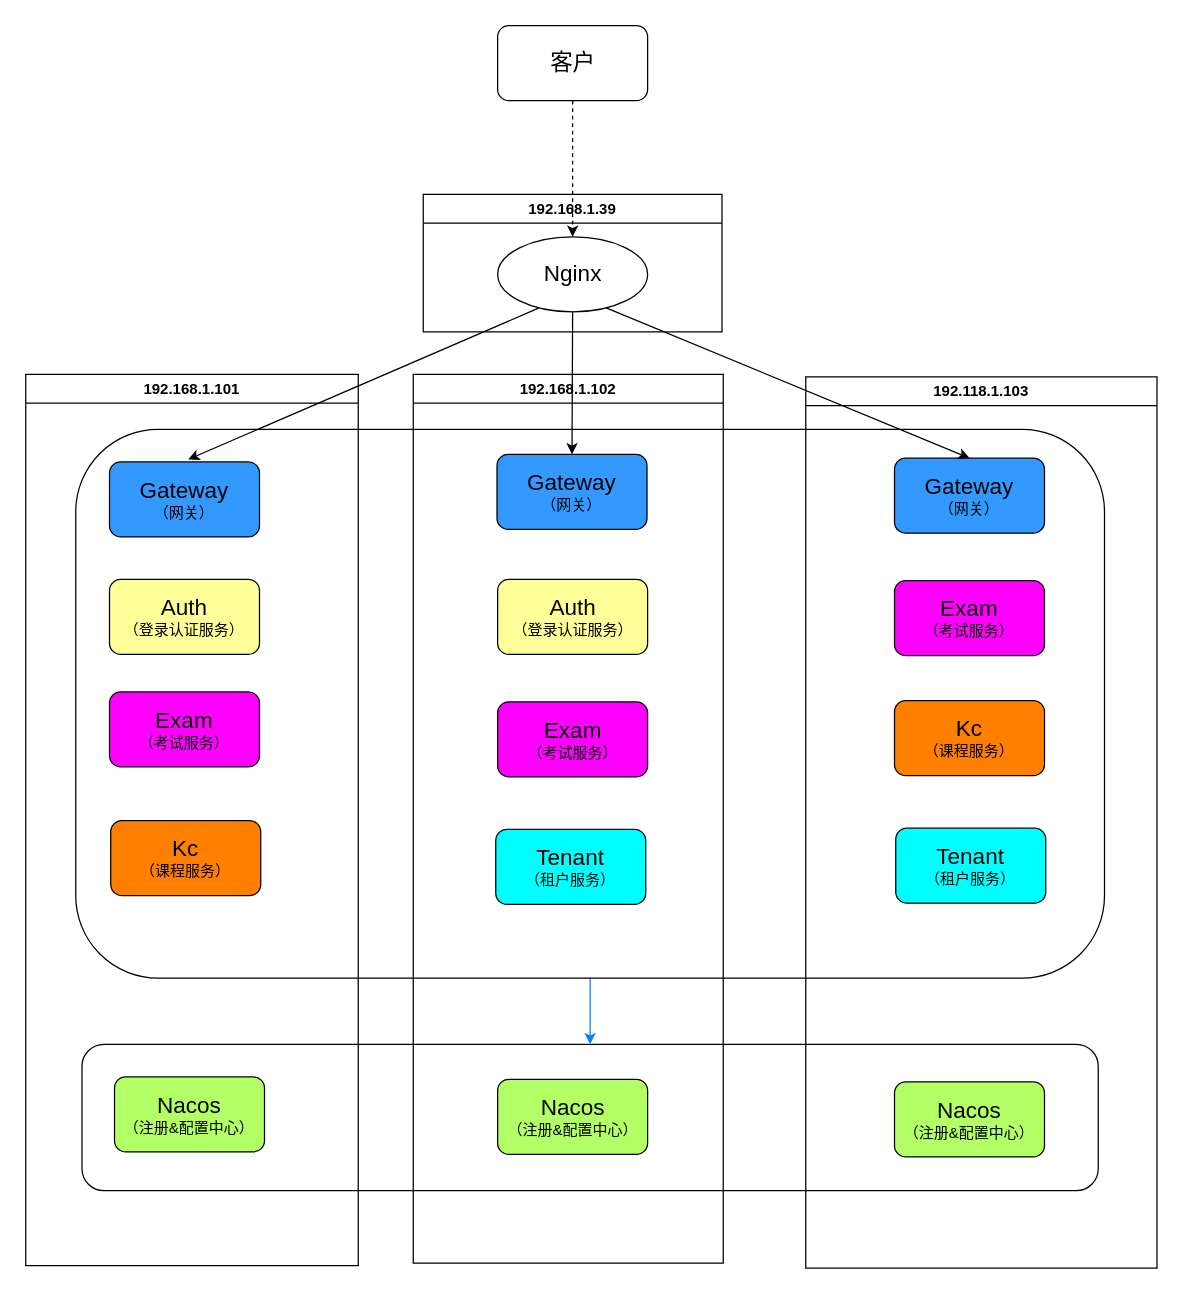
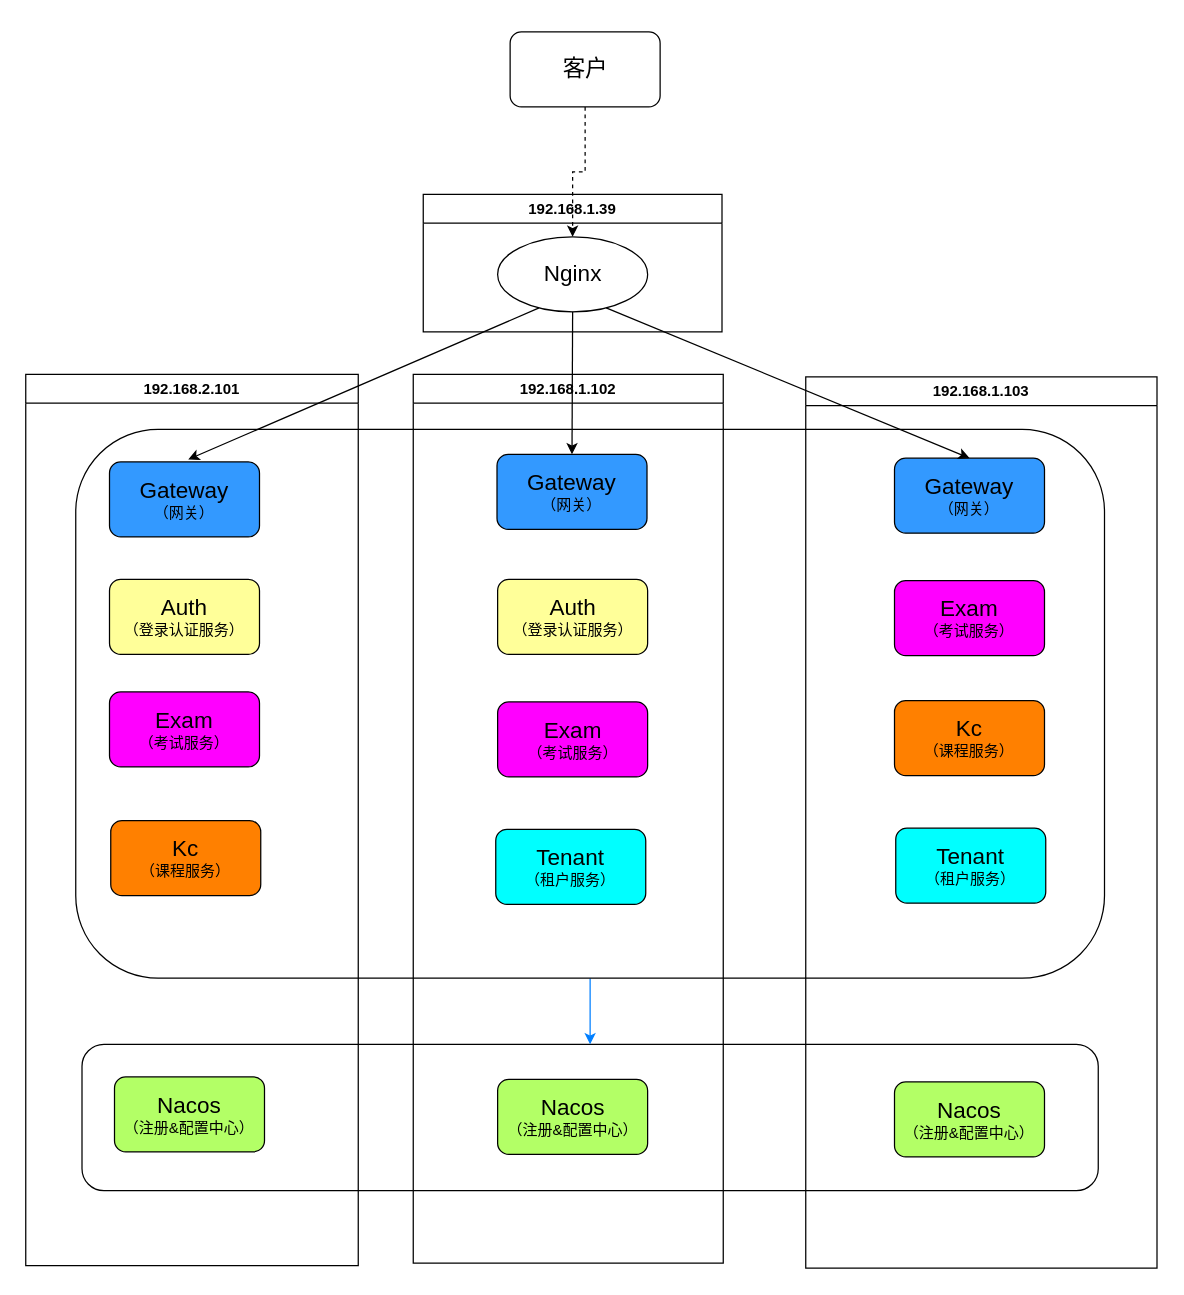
node "客户": moved (573, 63) -> (585, 69)
node "192.168.1.101": label "192.168.1.101" -> "192.168.2.101"
node "192.118.1.103": label "192.118.1.103" -> "192.168.1.103"
